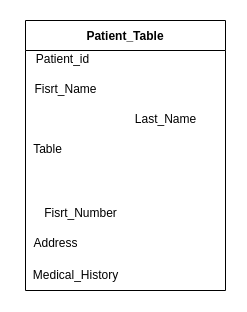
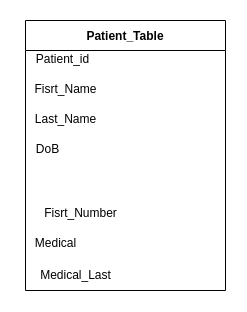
node "Last_Name": moved (166, 120) -> (66, 120)
node "Table": label "Table" -> "DoB"
node "Address": label "Address" -> "Medical"
node "Medical_History": label "Medical_History" -> "Medical_Last"
